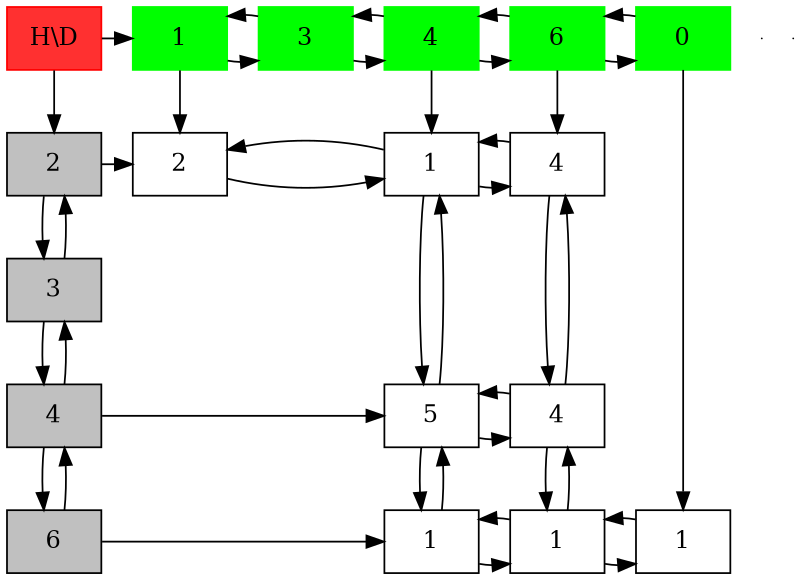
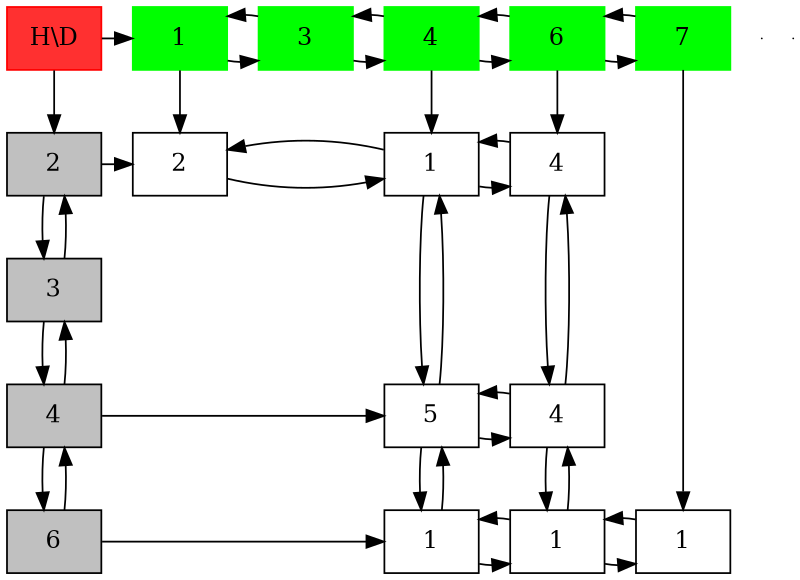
node "0": label "0" -> "7"
